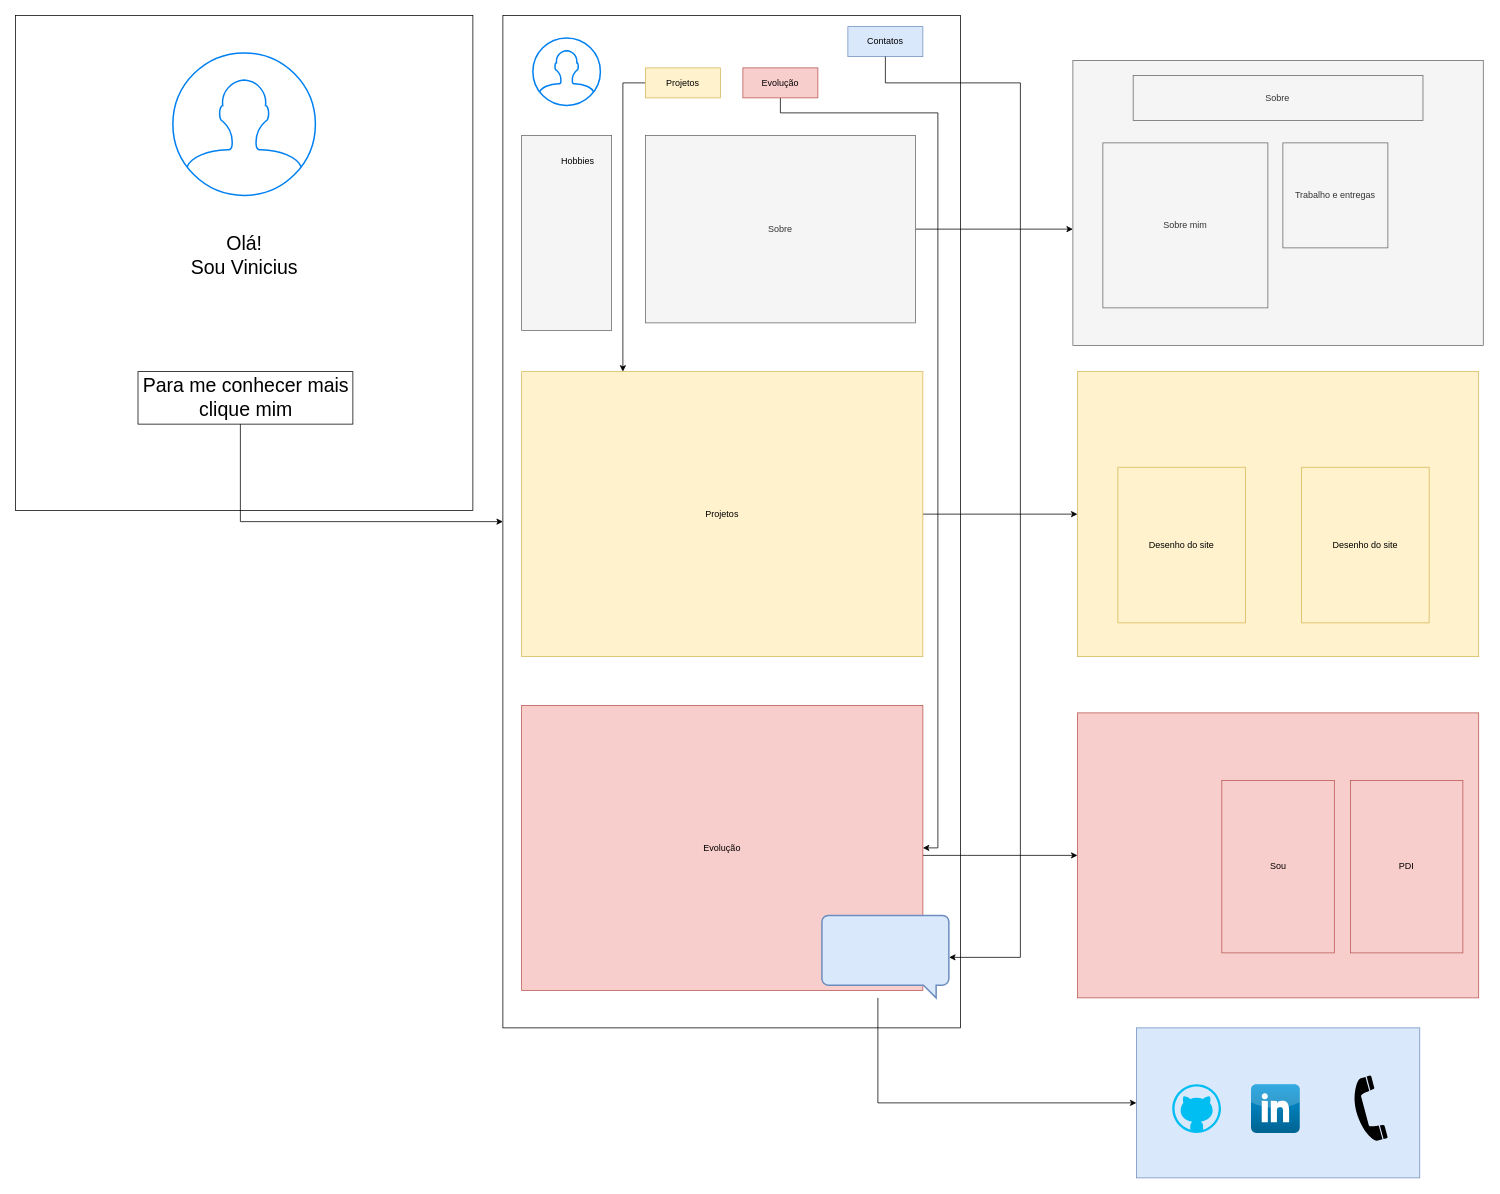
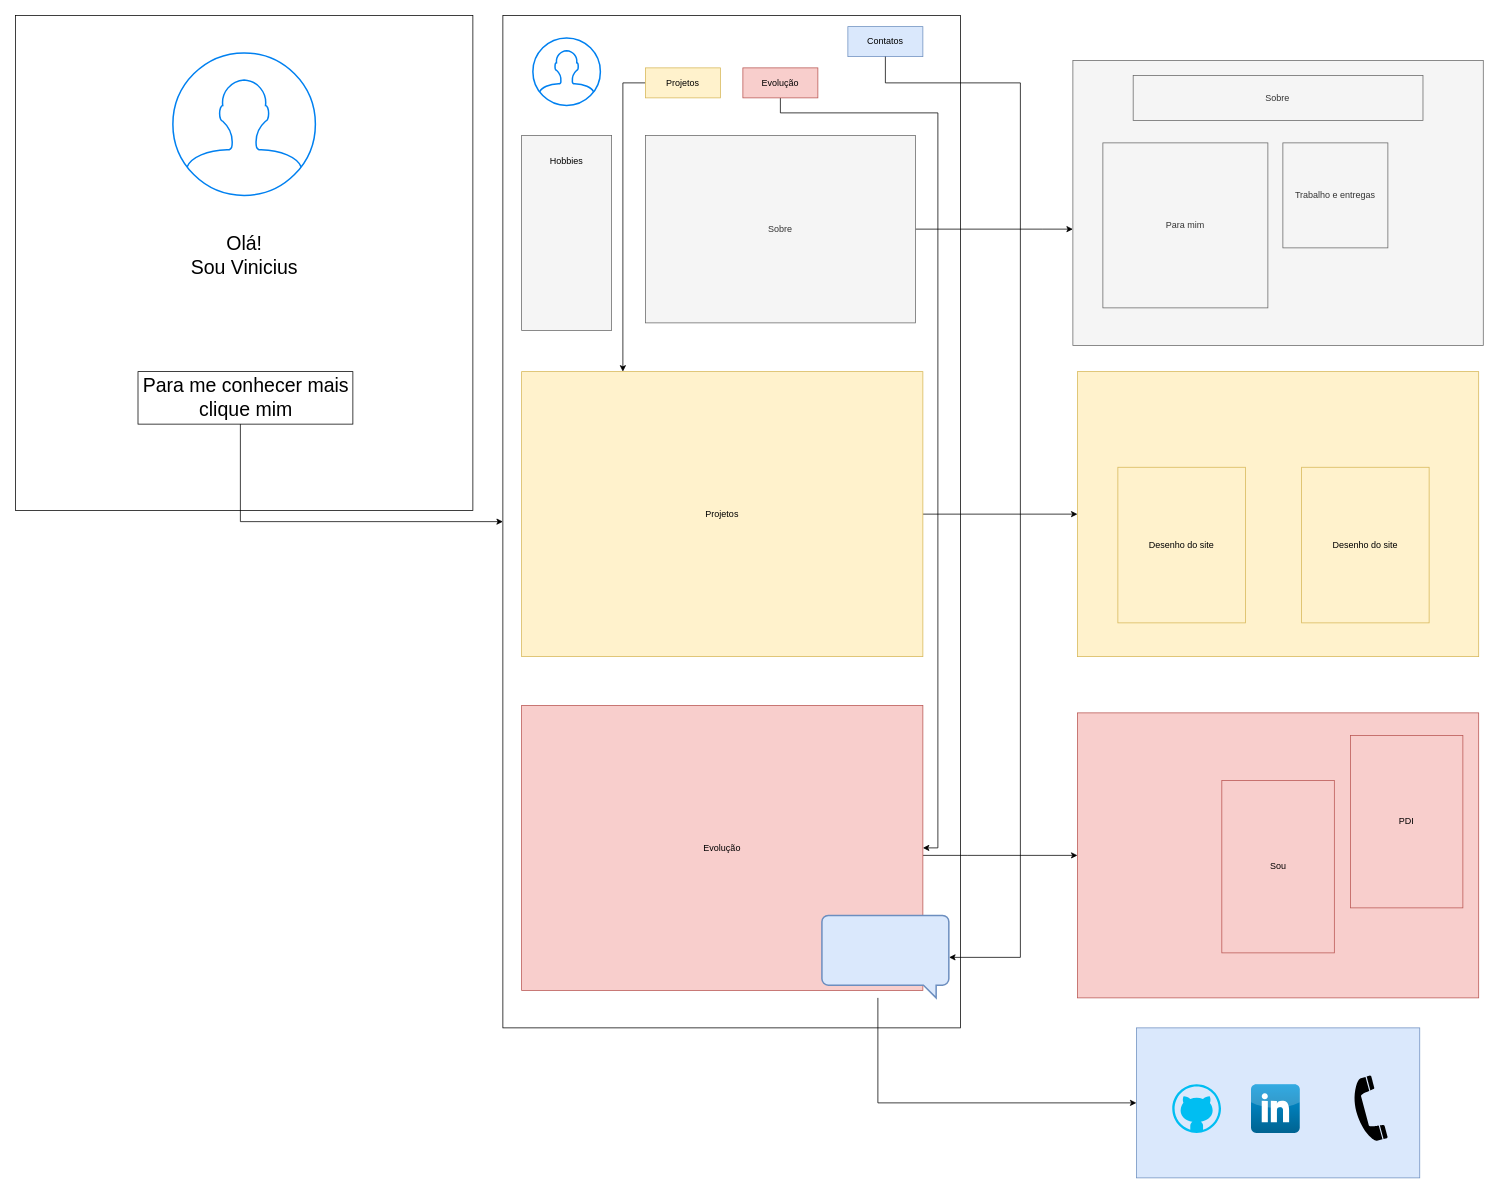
node "Hobbies": moved (578, 162) -> (567, 162)
node "Sobre mim": label "Sobre mim" -> "Para mim"
node "PDI": moved (1407, 867) -> (1407, 822)
